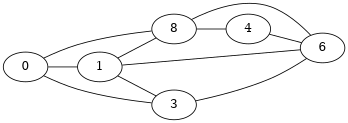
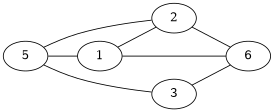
node "8": label "8" -> "2"
node "4": removed
node "0": label "0" -> "5"
edge "1" -- "3": removed
